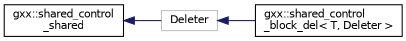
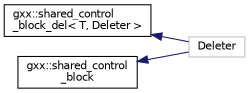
node "gxx::shared_control _shared": label "gxx::shared_control _shared" -> "gxx::shared_control _block"
edge "gxx::shared_control _block_del< T, Deleter >" -> "Deleter": reversed
